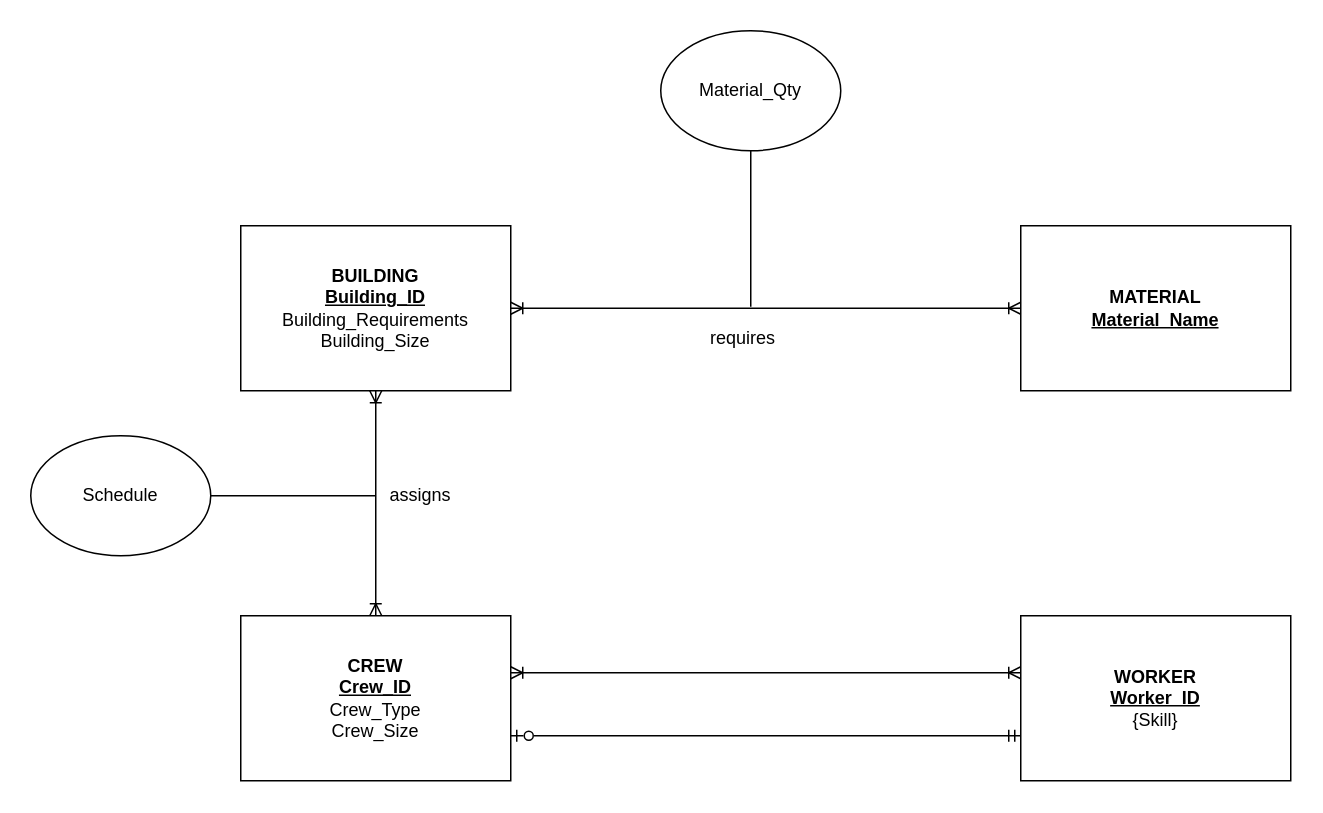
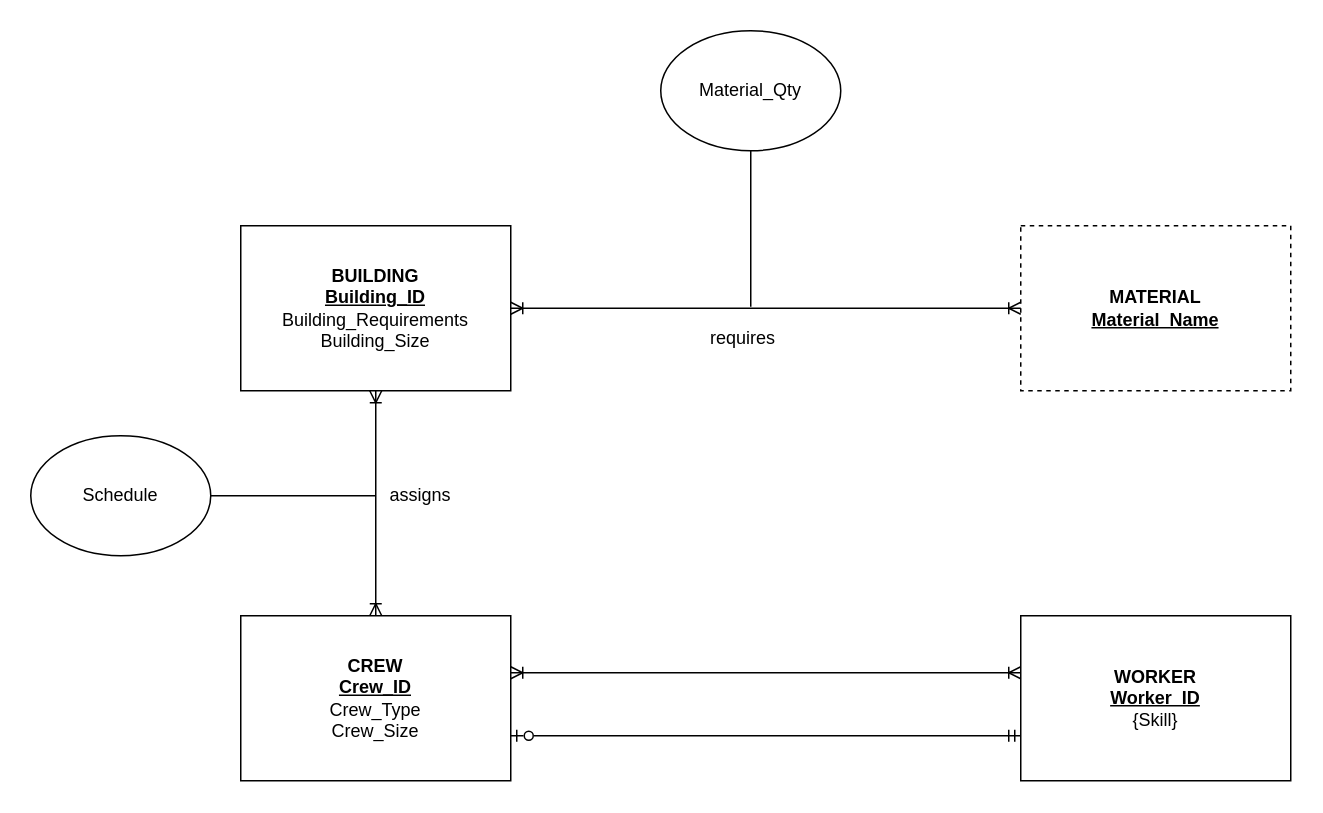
node "MATERIAL Material_Name": style solid -> dashed
